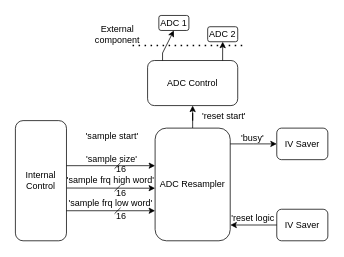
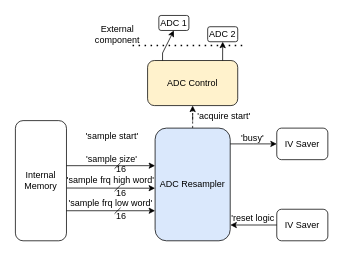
node "ADC Control": fillcolor #ffffff -> #fff2cc
edge "ADC Resampler" -> "ADC Control": style solid -> dashed
node "'reset start'": label "'reset start'" -> "'acquire start'"
node "Internal Control": label "Internal Control" -> "Internal Memory"
node "ADC Resampler": fillcolor #ffffff -> #dae8fc
